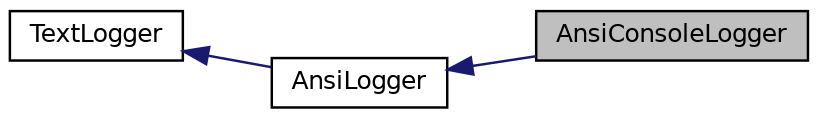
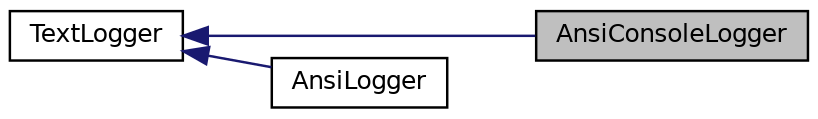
edge "AnsiConsoleLogger" -> "AnsiLogger": now "AnsiConsoleLogger" -> "TextLogger"
